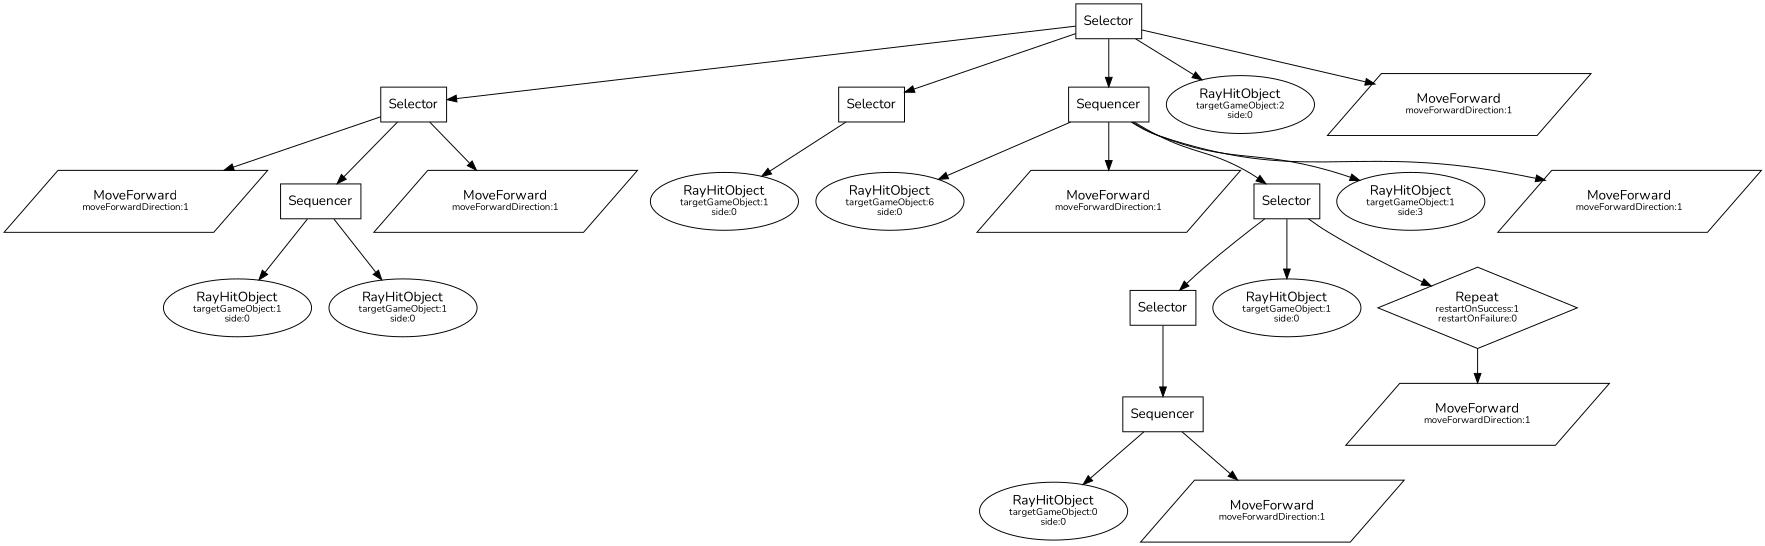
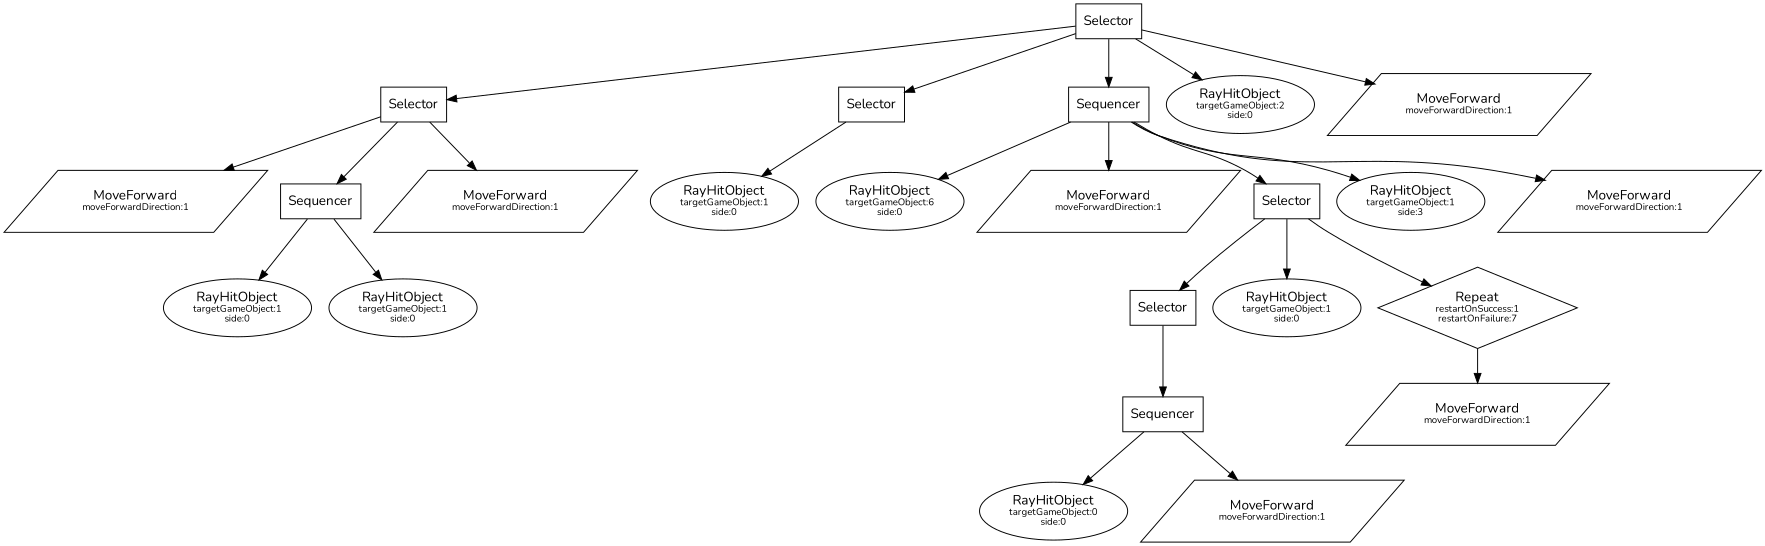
node "Repeat": text "restartOnFailure:0" -> "restartOnFailure:7"
